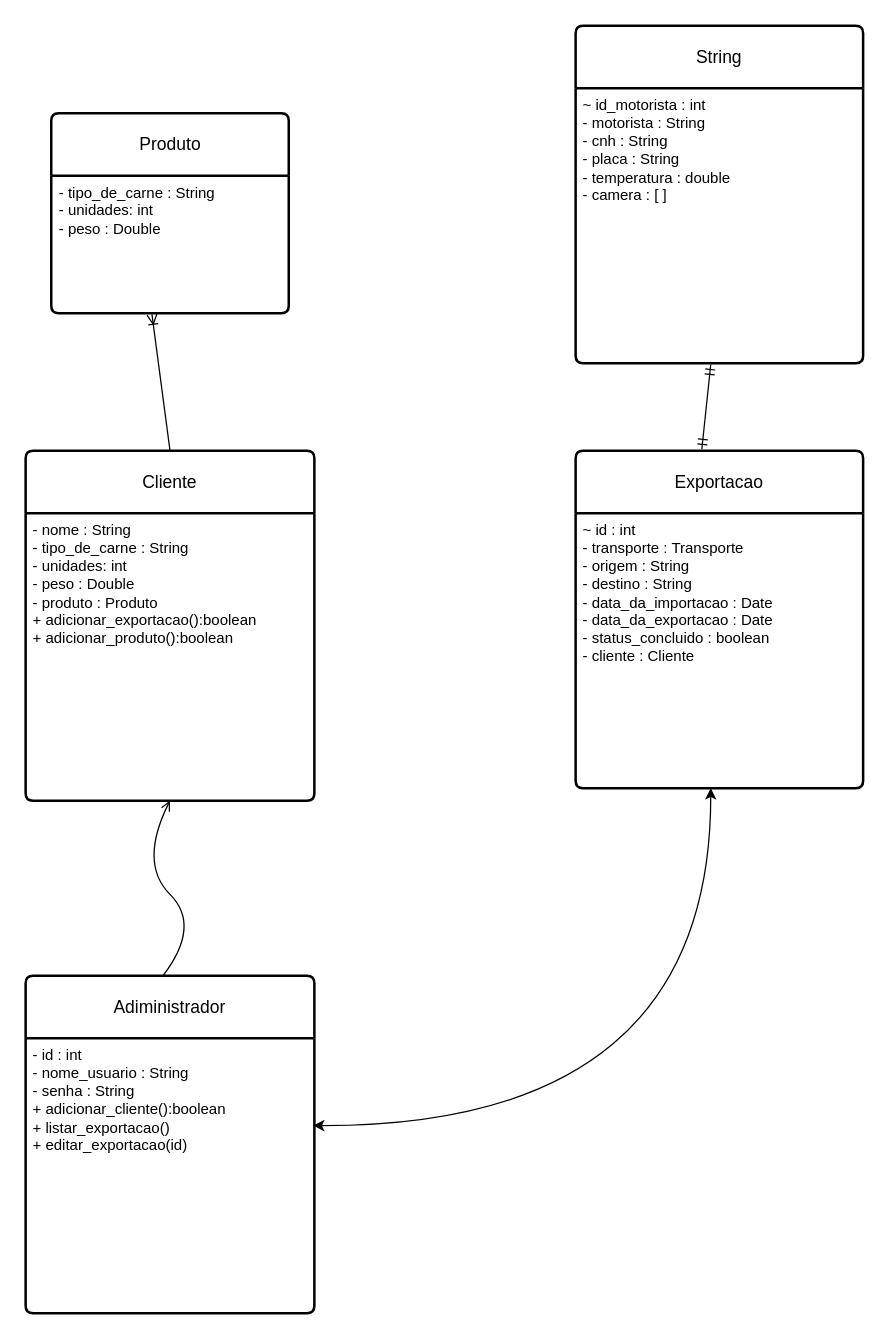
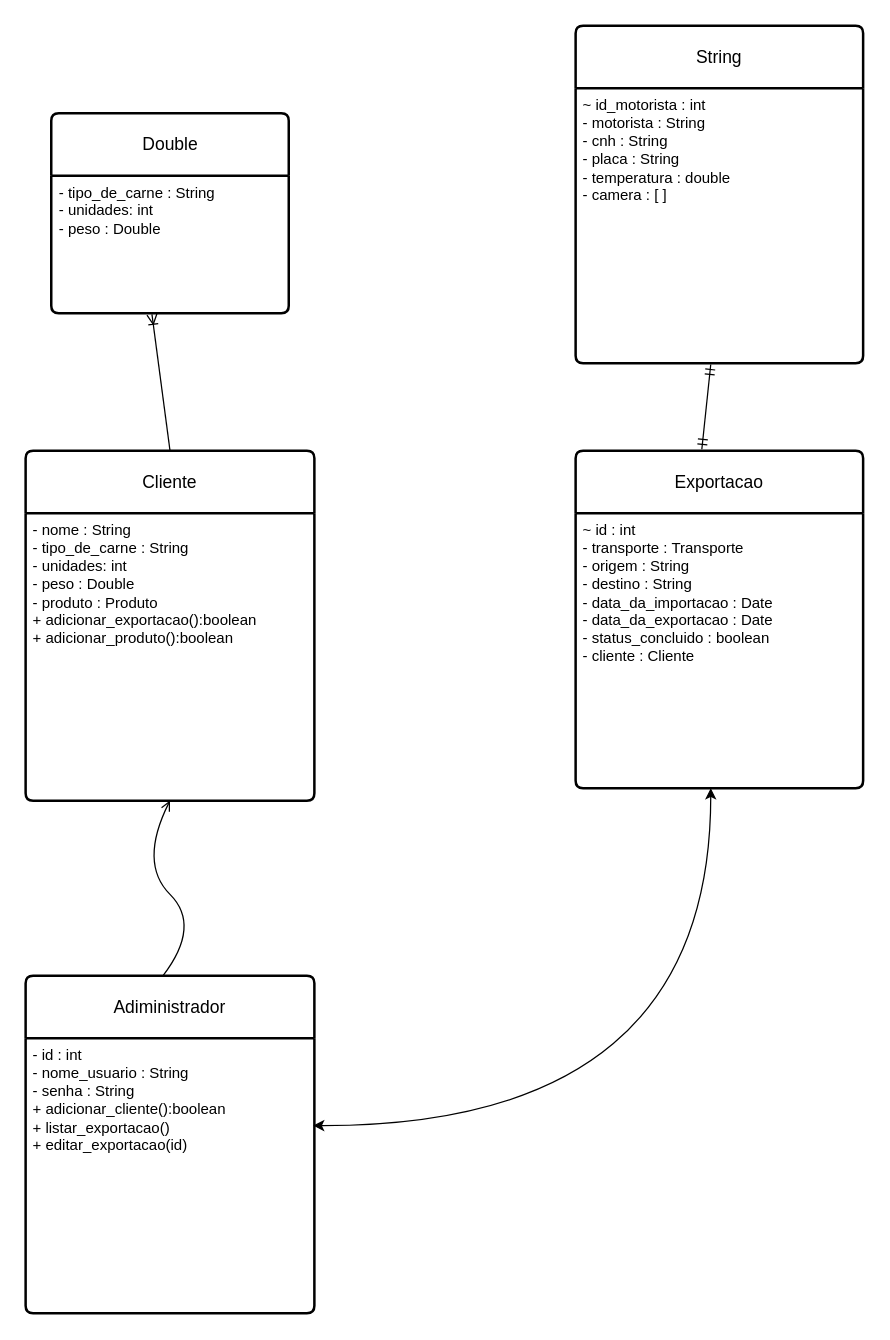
node "Produto": label "Produto" -> "Double"
